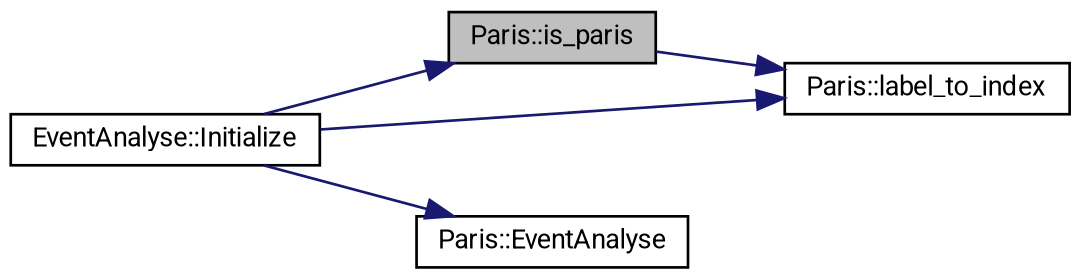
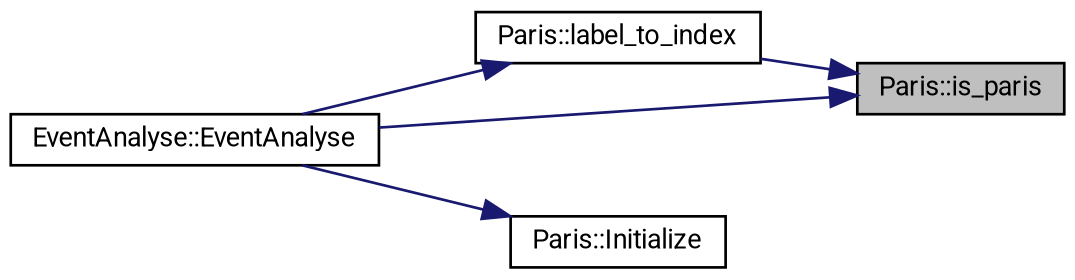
edge "Paris::is_paris" -> "Paris::label_to_index": reversed
node "EventAnalyse::Initialize": label "EventAnalyse::Initialize" -> "EventAnalyse::EventAnalyse"
node "Paris::EventAnalyse": label "Paris::EventAnalyse" -> "Paris::Initialize"
